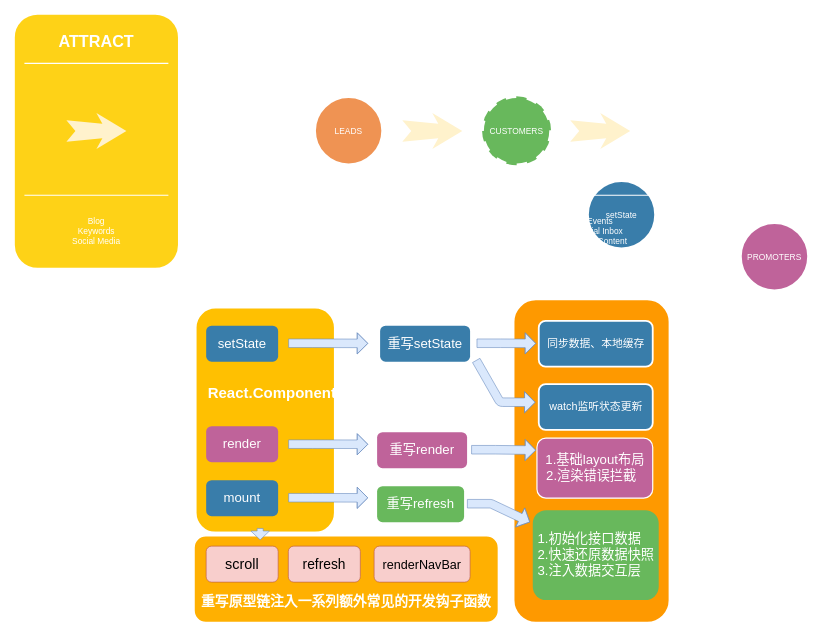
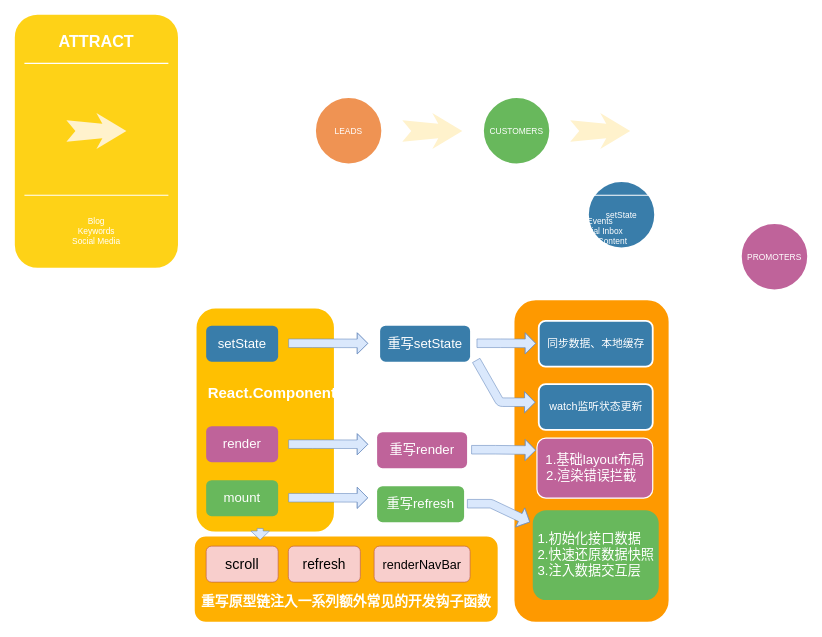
node "CUSTOMERS": style dashed -> solid
node "mount": fillcolor #397daa -> #68b85c
